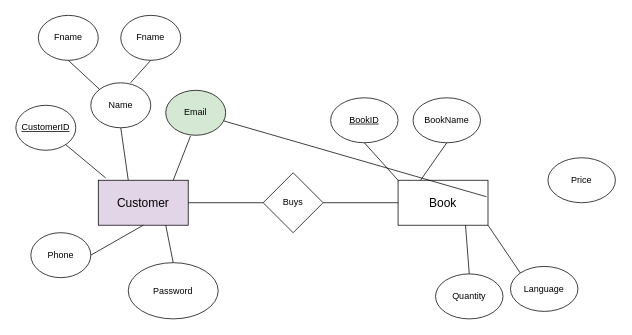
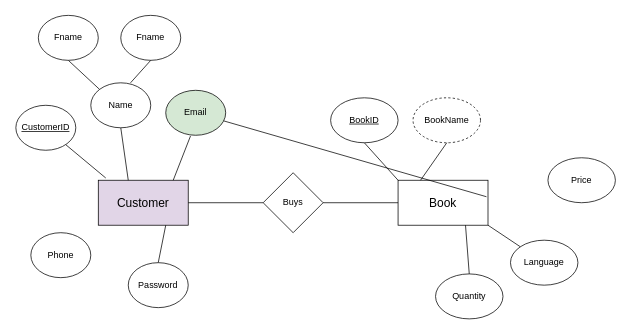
node "BookName": style solid -> dashed
edge "Customer" -- "Phone": removed
node "Language": moved (544, 289) -> (544, 263)
node "Password": size 90x56 -> 60x45
